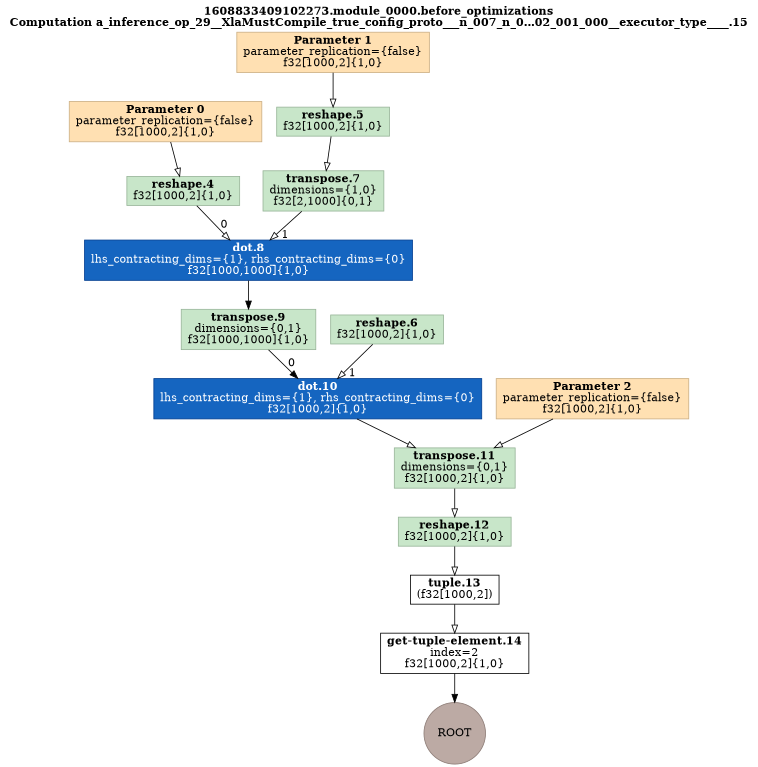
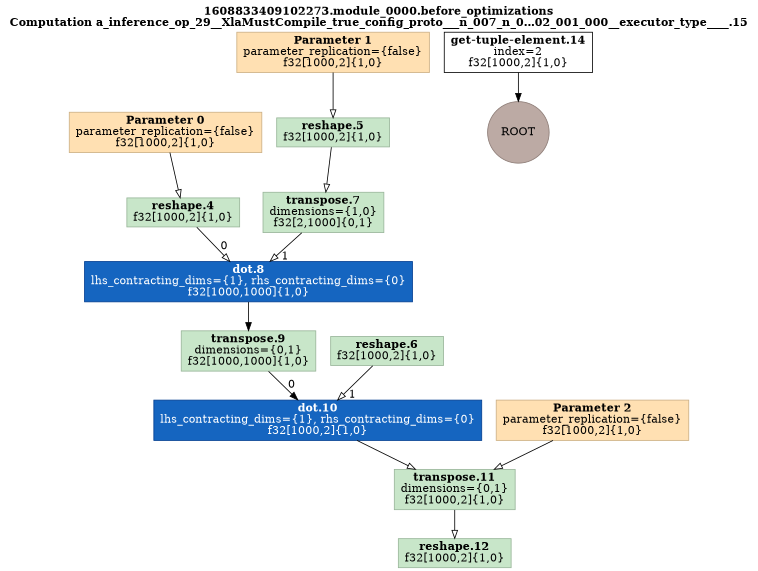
node "tuple.13": removed
